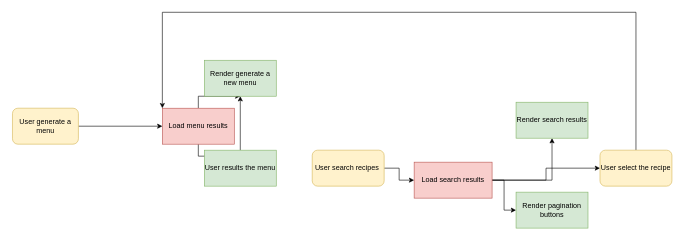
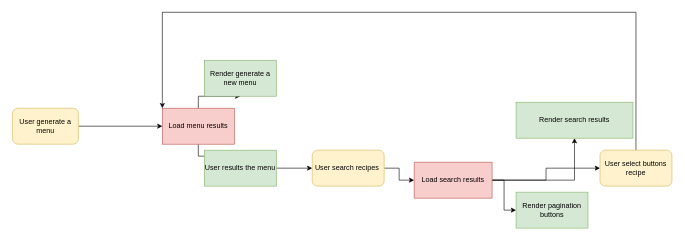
edge "User results the menu" -> "Render generate a new menu": now "User results the menu" -> "User search recipes"
node "Render search results": size 72x36 -> 117x36
node "User select the recipe": label "User select the recipe" -> "User select buttons recipe"
